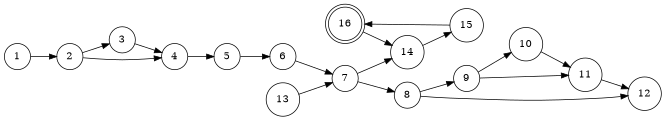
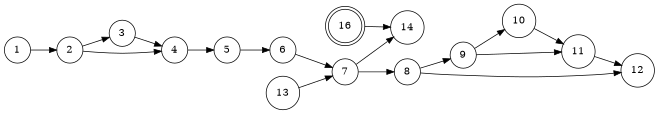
node "15": removed
